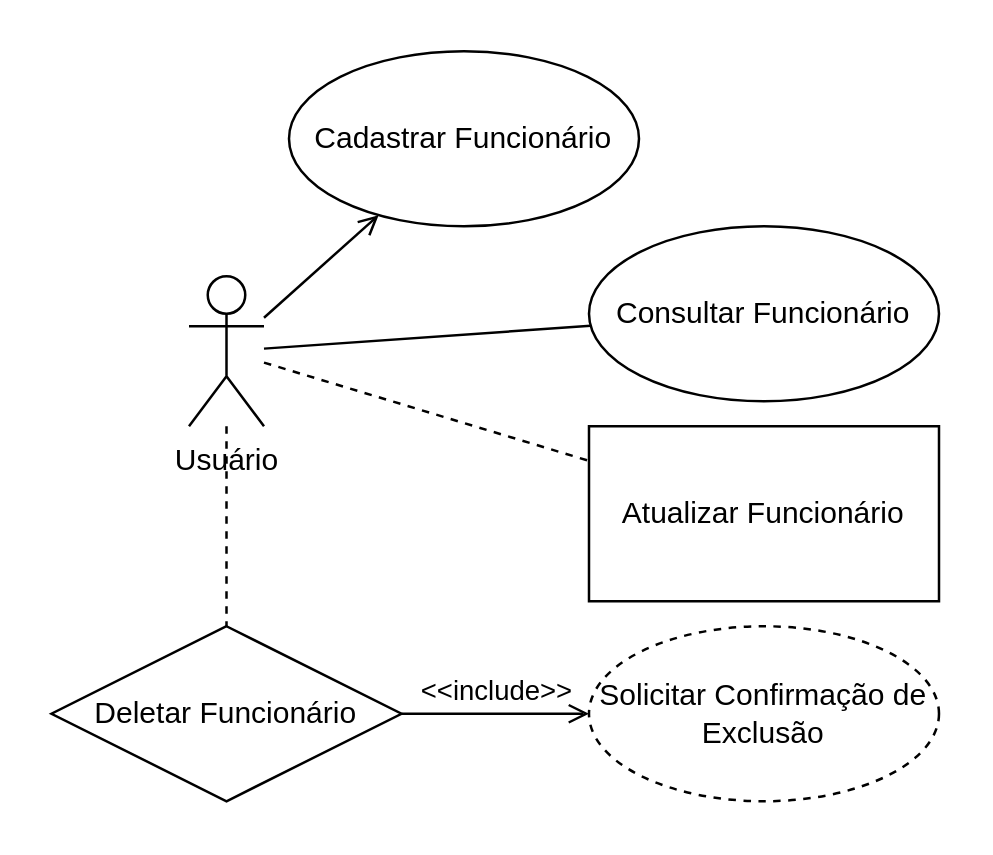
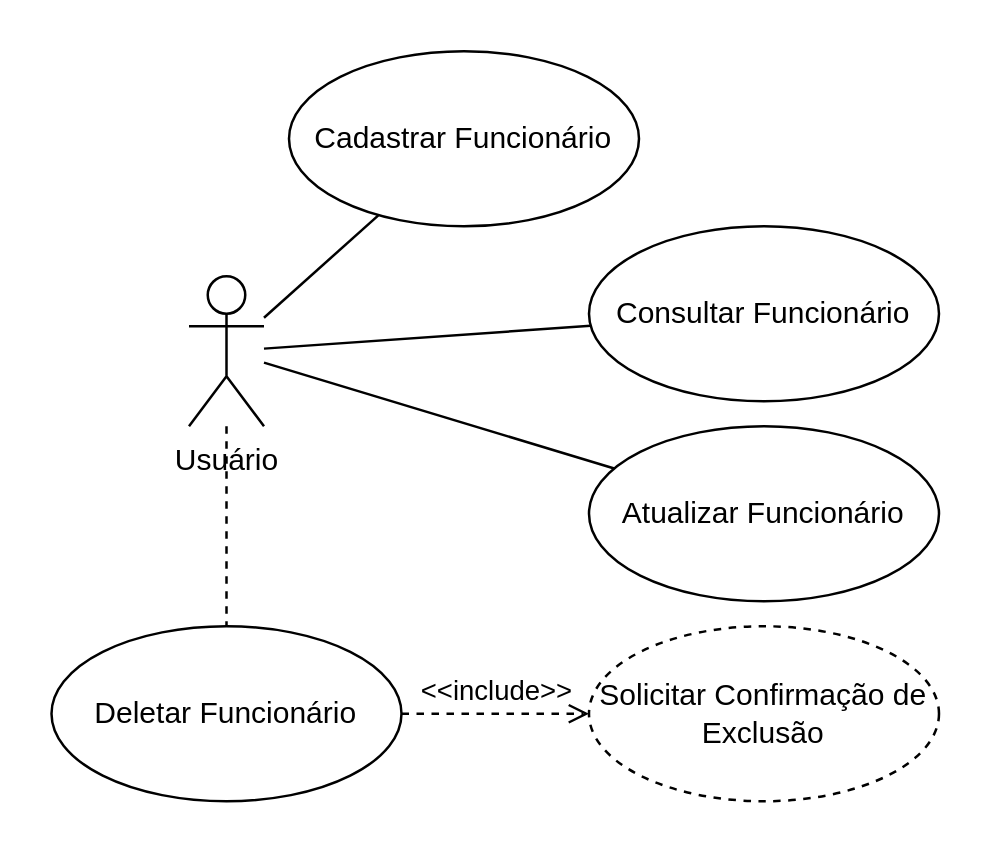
edge "Usuário" -> "Cadastrar Funcionário": arrowhead open -> none
edge "Usuário" -- "Atualizar Funcionário": style dashed -> solid
node "Atualizar Funcionário": shape rectangle -> ellipse
node "Deletar Funcionário": shape diamond -> ellipse
edge "Deletar Funcionário" -> "Solicitar Confirmação de Exclusão": style solid -> dashed
